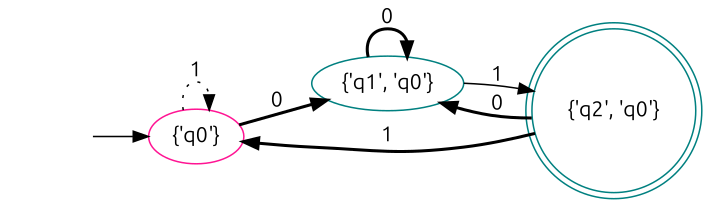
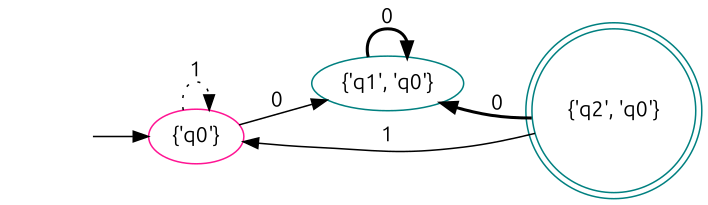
edge "{'q1', 'q0'}" -> "{'q2', 'q0'}": removed, label "1"
edge "{'q0'}" -> "{'q1', 'q0'}": style bold -> solid
edge "{'q2', 'q0'}" -> "{'q0'}": style bold -> solid
